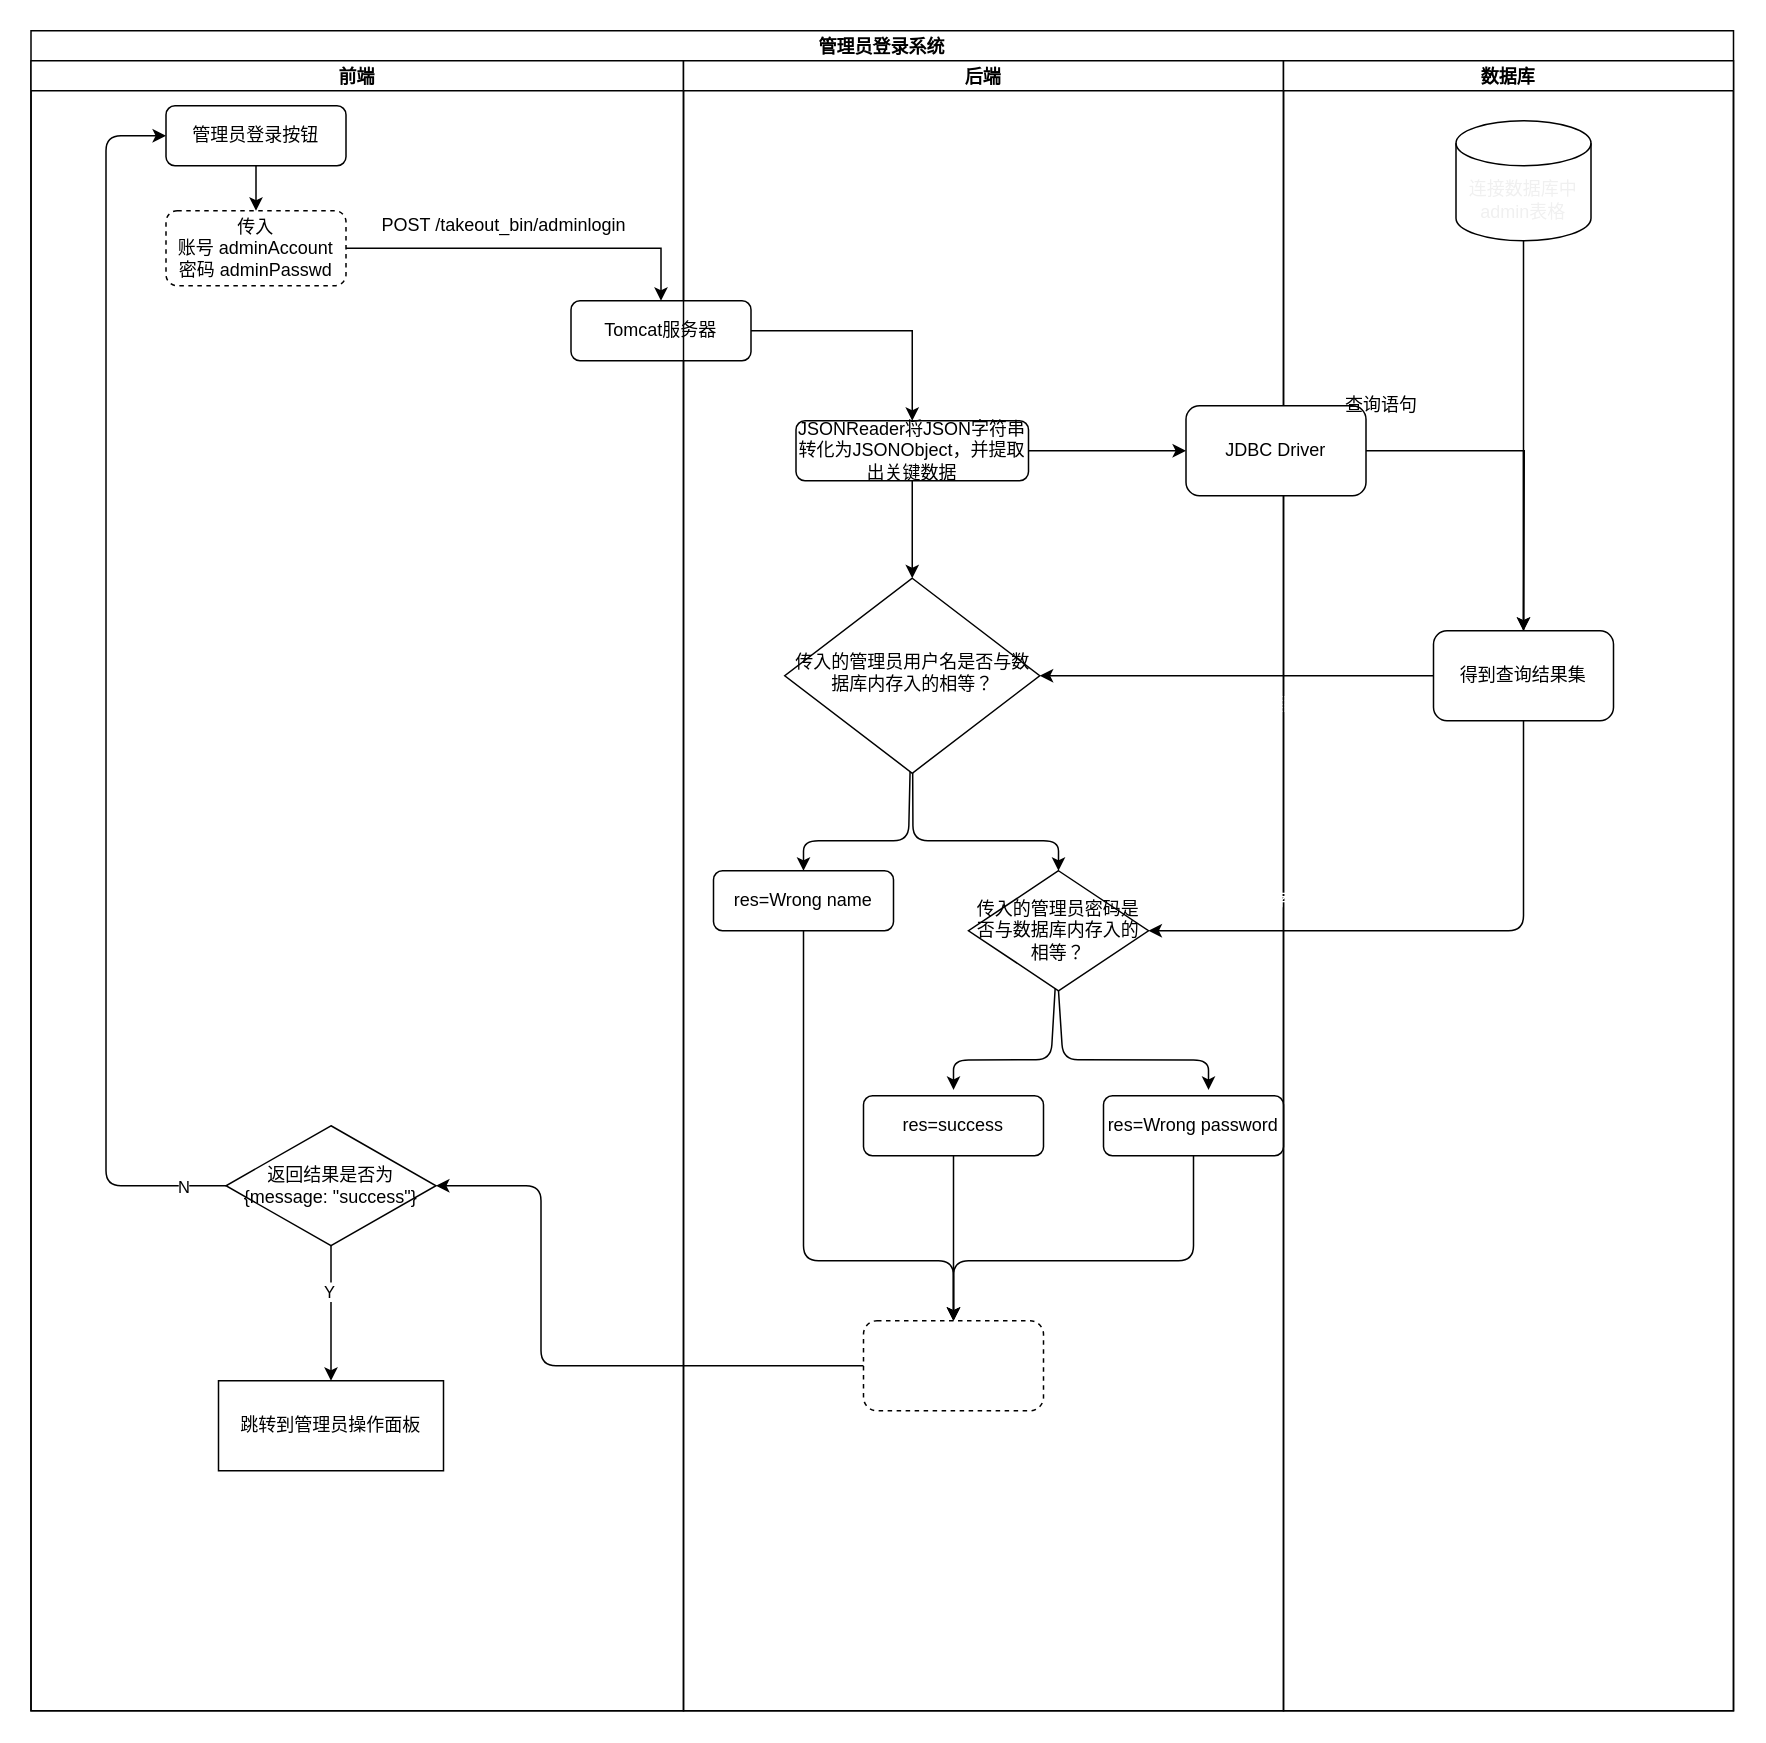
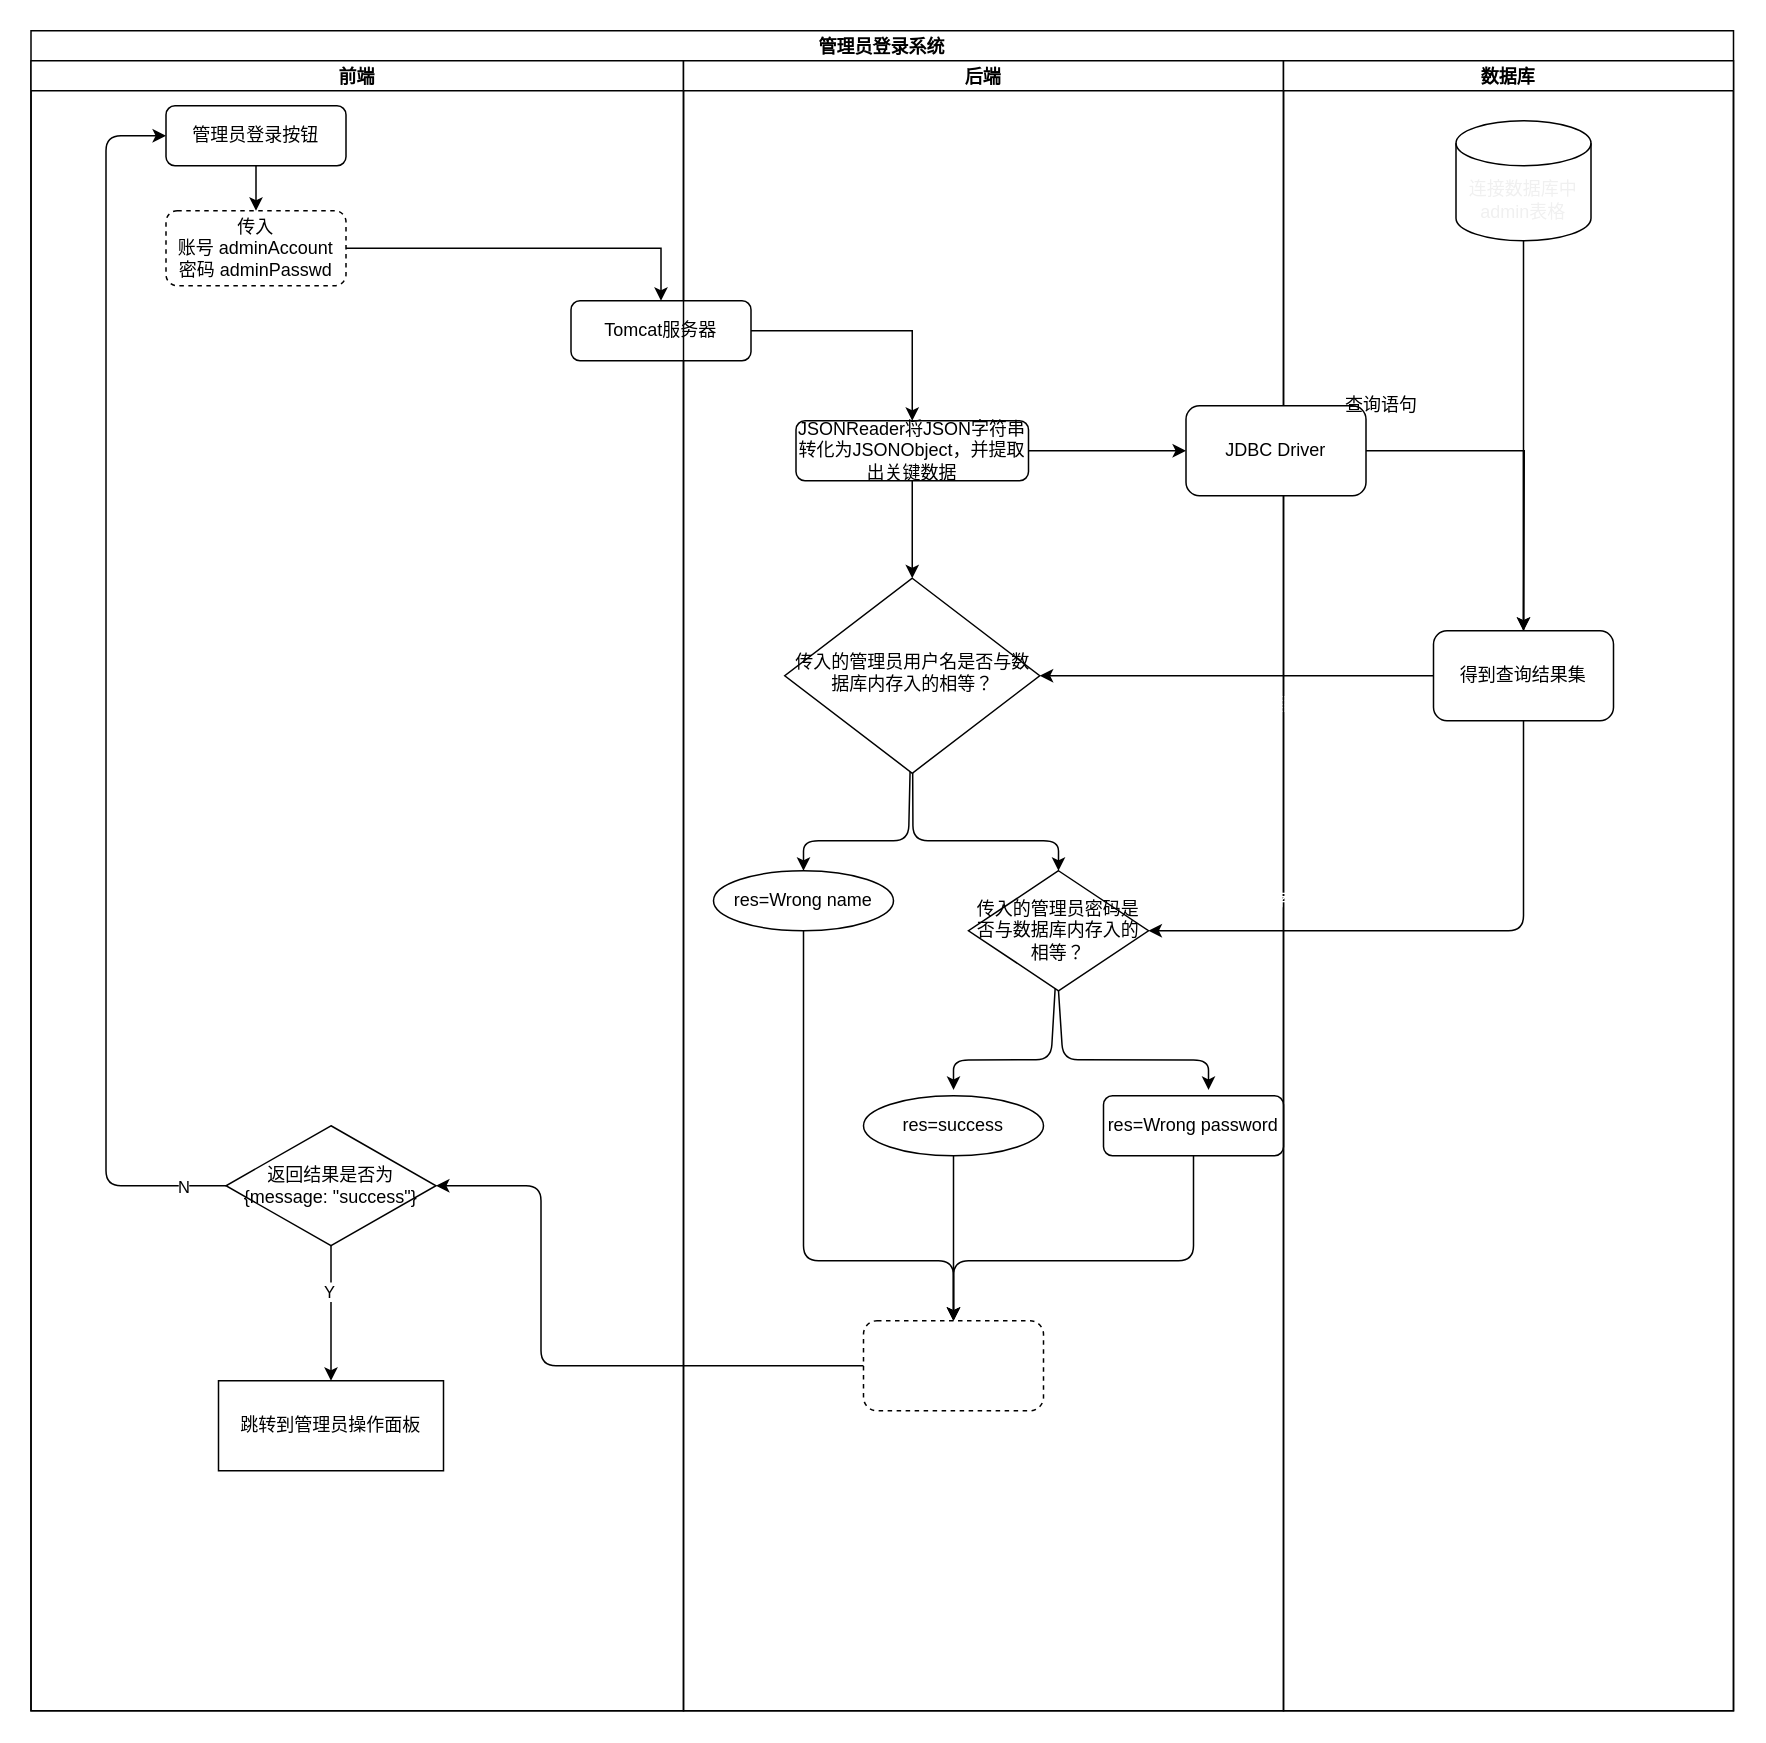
node "POST /takeout_bin/adminlogin": removed
node "res=Wrong name": shape rounded rectangle -> ellipse
node "res=success": shape rounded rectangle -> ellipse
